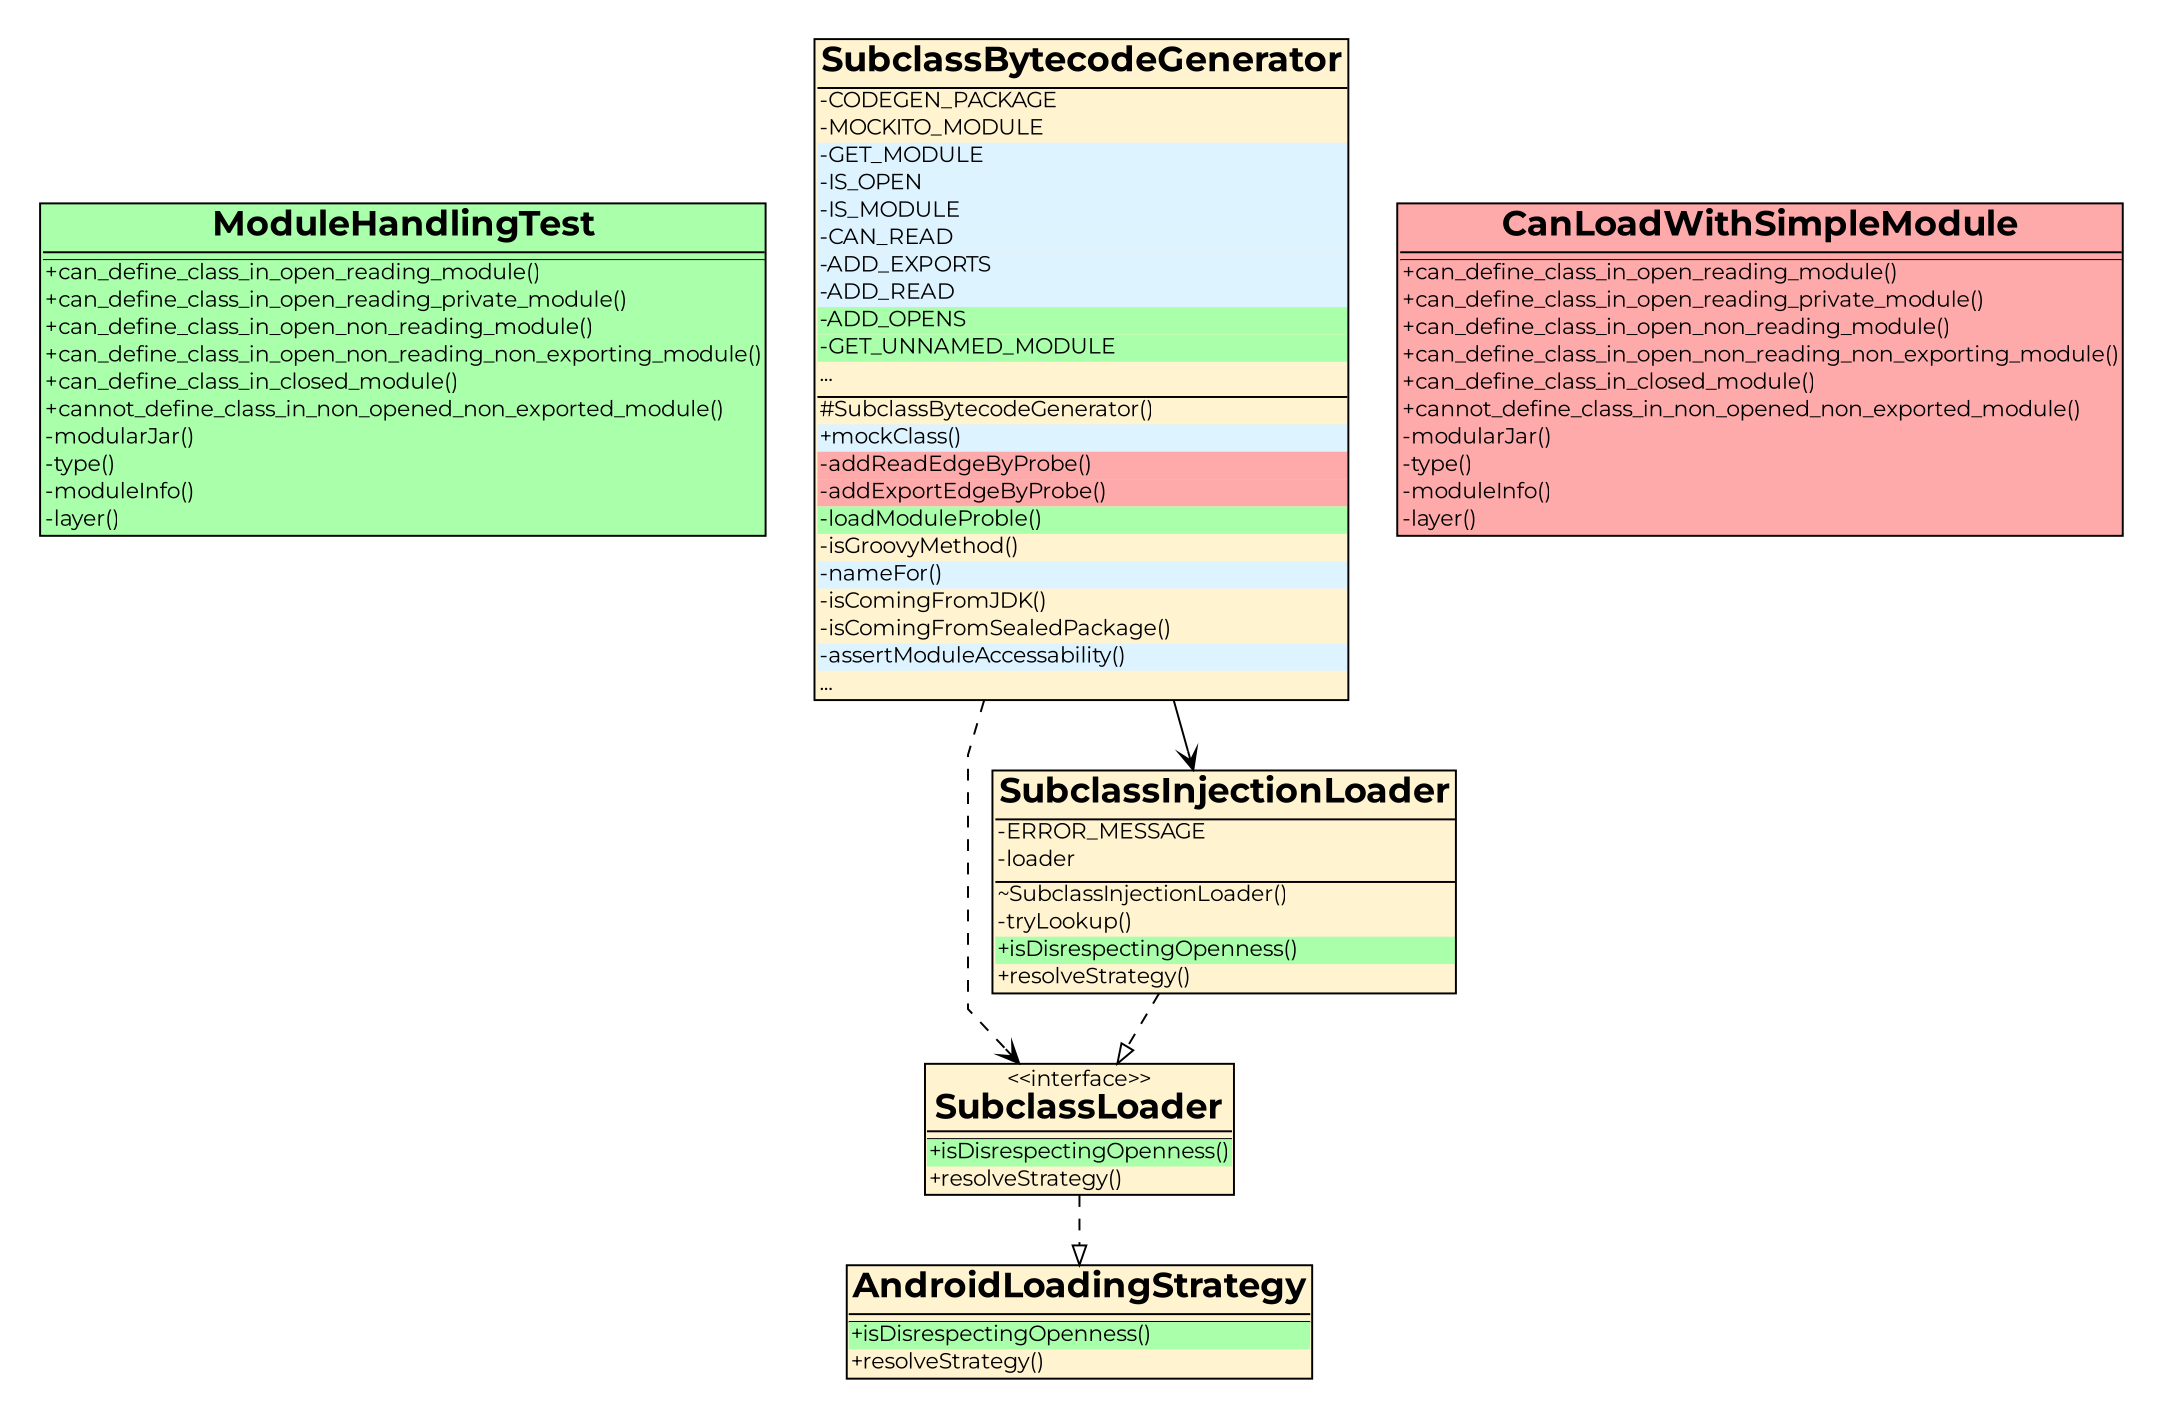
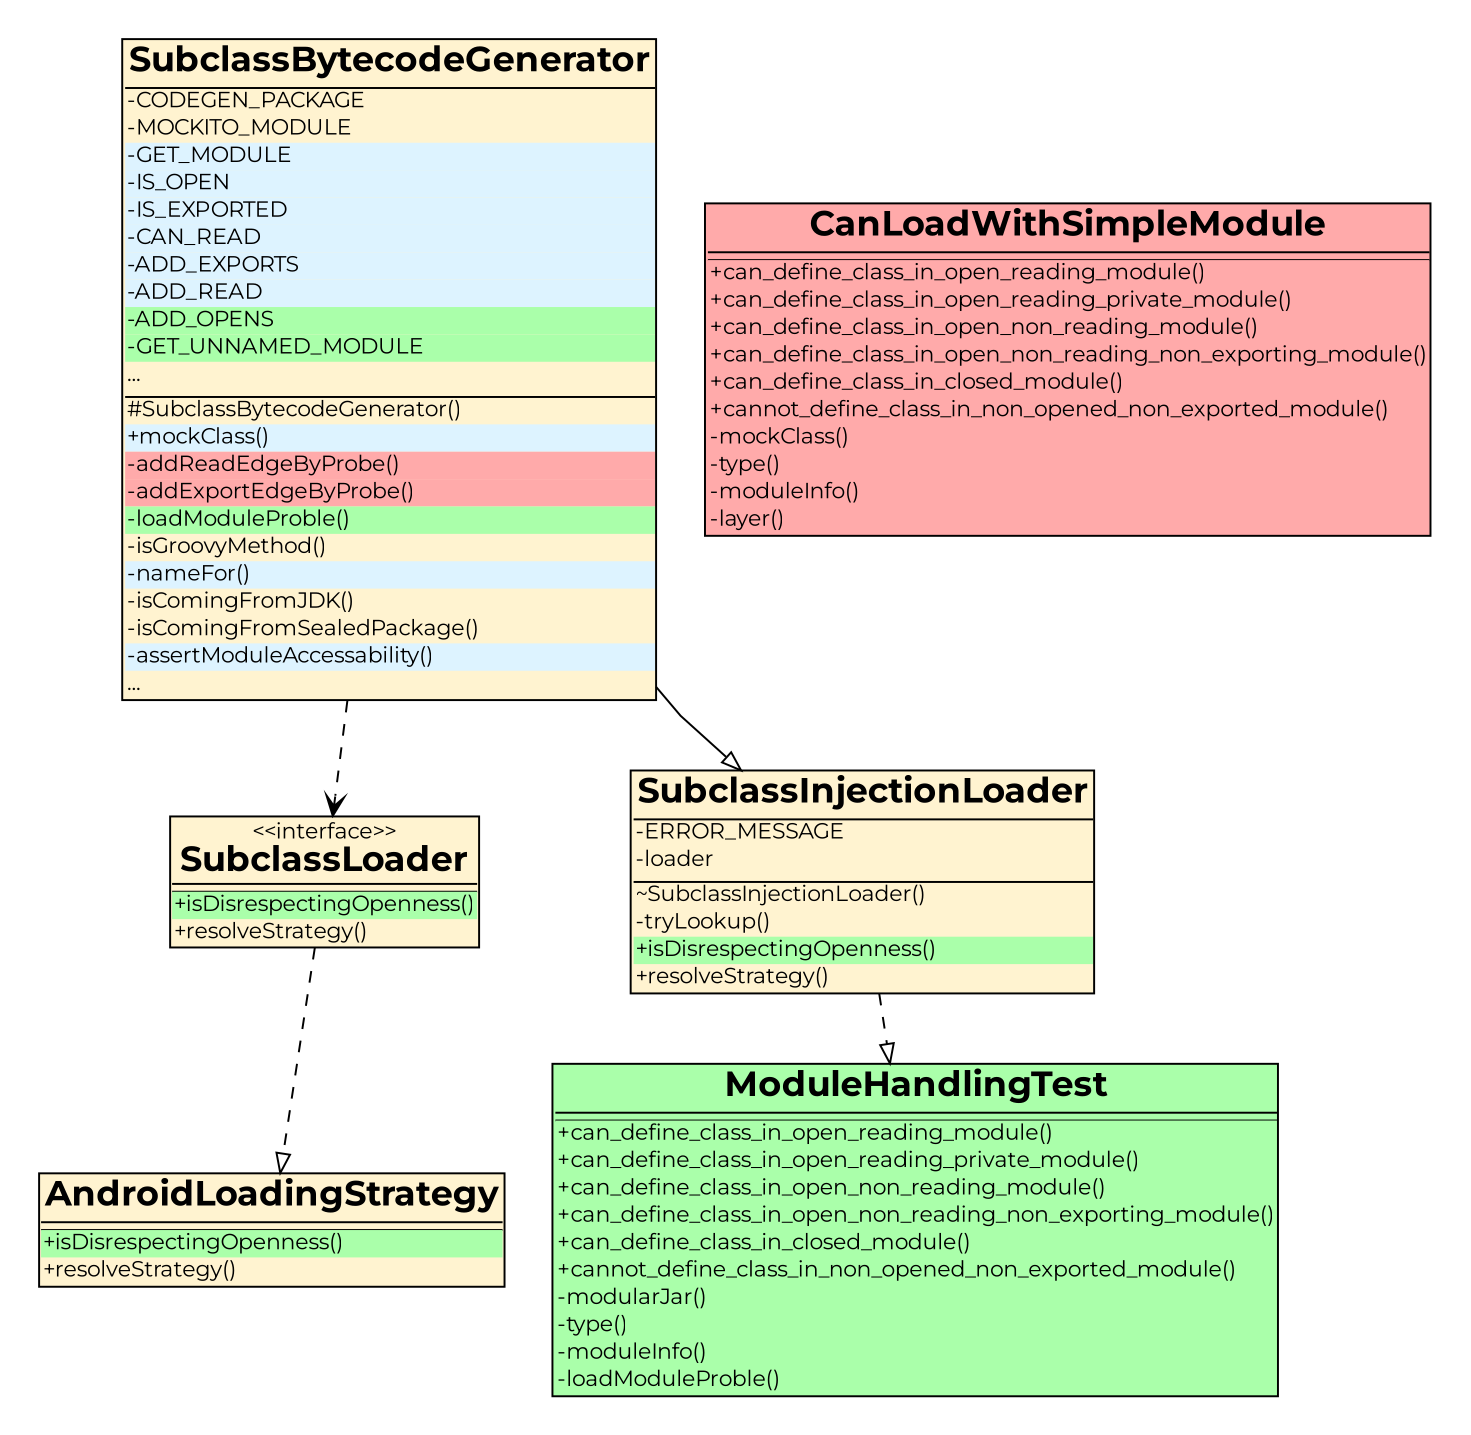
node "SubclassBytecodeGenerator": text "-IS_MODULE" -> "-IS_EXPORTED"
node "CanLoadWithSimpleModule": text "-modularJar()" -> "-mockClass()"
node "ModuleHandlingTest": text "-layer()" -> "-loadModuleProble()"
edge "SubclassBytecodeGenerator" -> "SubclassInjectionLoader": arrowhead open -> empty
edge "SubclassInjectionLoader" -> "SubclassLoader": now "SubclassInjectionLoader" -> "ModuleHandlingTest"
